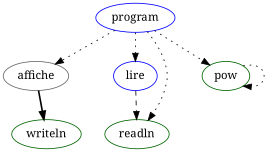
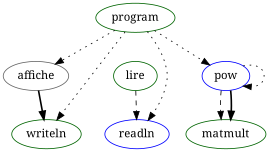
node "program": color blue -> darkgreen
edge "program" -> "lire": now "program" -> "writeln"
node "lire": color blue -> darkgreen
node "pow": color darkgreen -> blue
node "readln": color darkgreen -> blue
node "matmult": added
